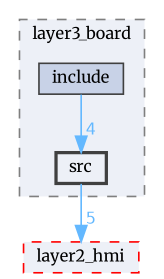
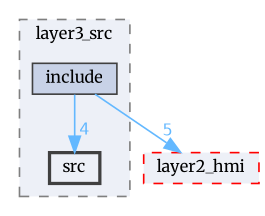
cluster "layer3_board": label "layer3_board" -> "layer3_src"
edge "src" -> "layer2_hmi": now "include" -> "layer2_hmi"
